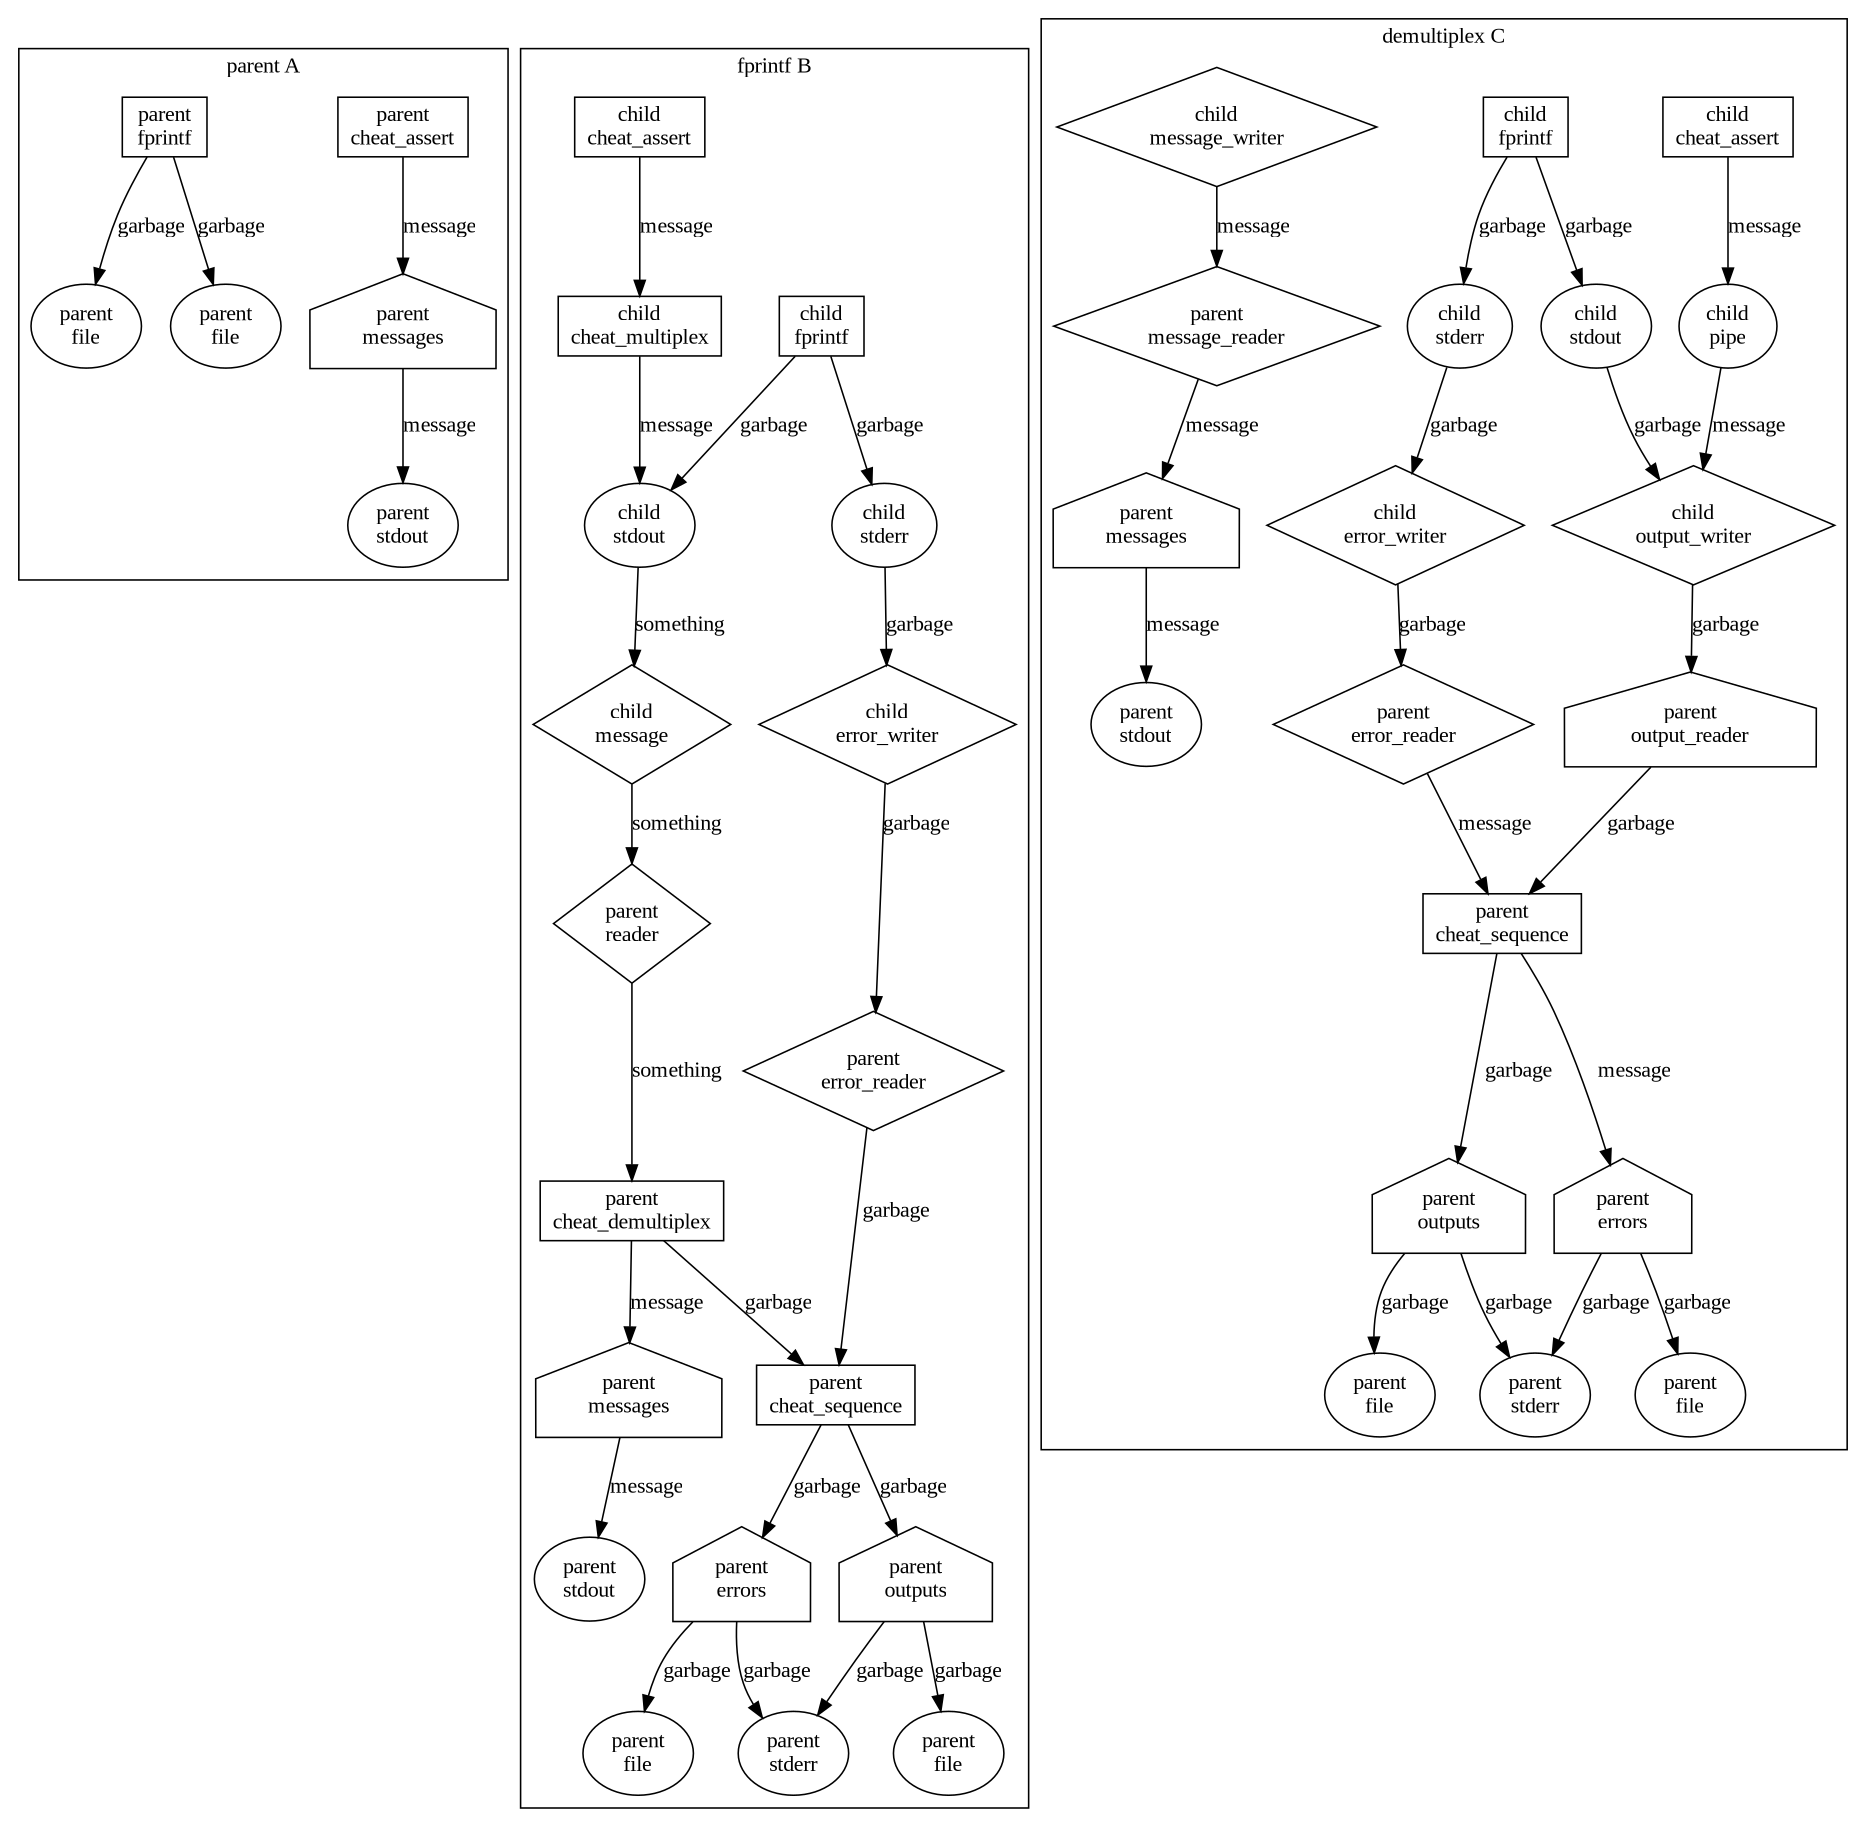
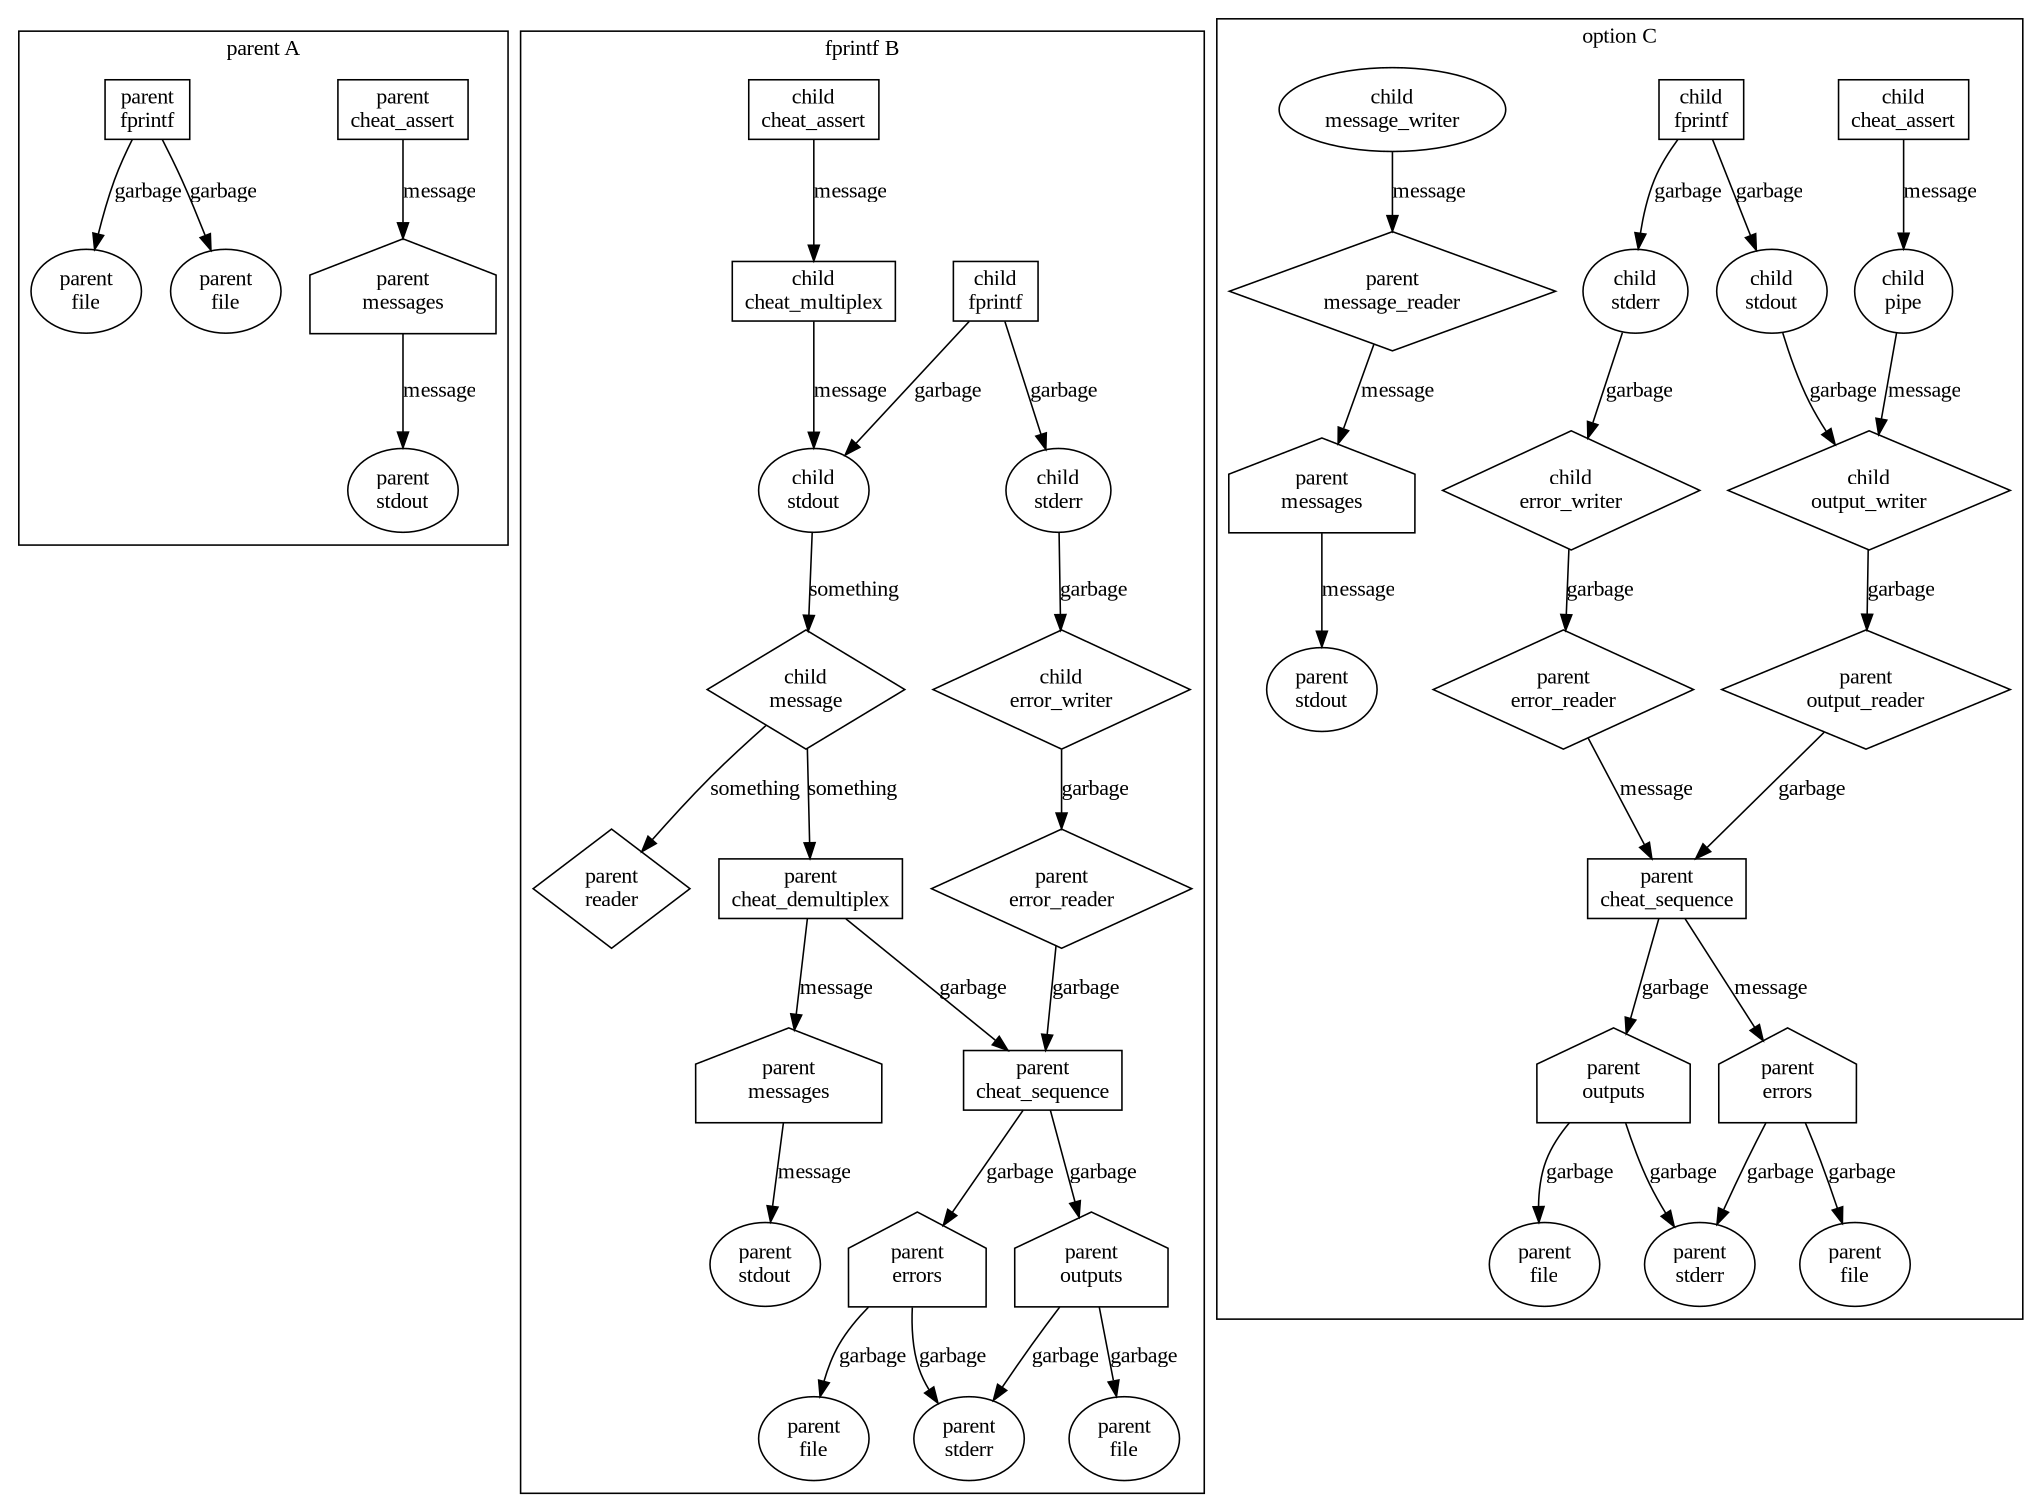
cluster "demultiplex C": label "demultiplex C" -> "option C"
node "child message_writer": shape diamond -> ellipse
node "parent output_reader": shape house -> diamond
edge "parent reader" -> "parent cheat_demultiplex": now "child message" -> "parent cheat_demultiplex"
